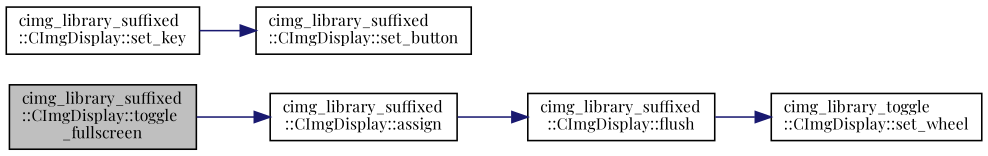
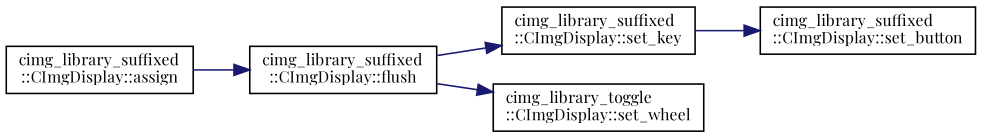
edge "cimg_library_suffixed ::CImgDisplay::flush" -> "cimg_library_suffixed ::CImgDisplay::set_key": added
node "cimg_library_suffixed ::CImgDisplay::toggle _fullscreen": removed
